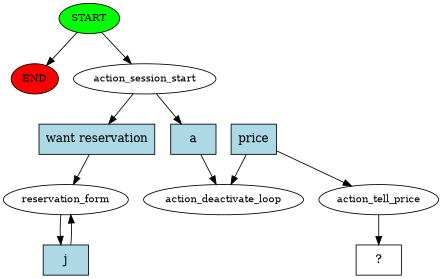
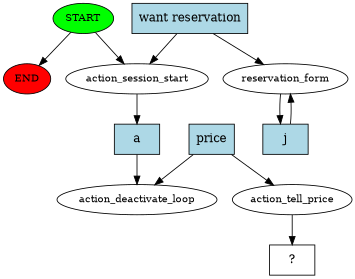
edge "action_session_start" -> "want reservation": reversed
